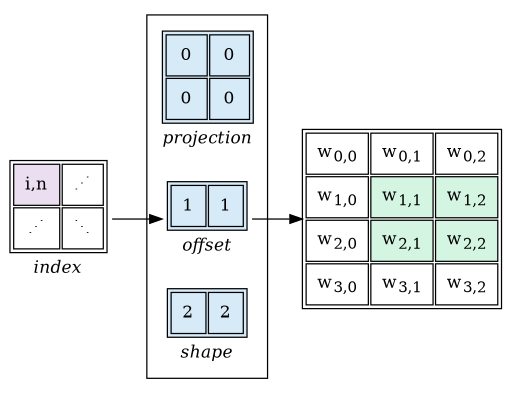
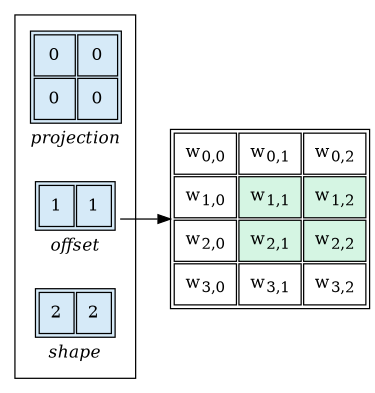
node "i,n": removed
